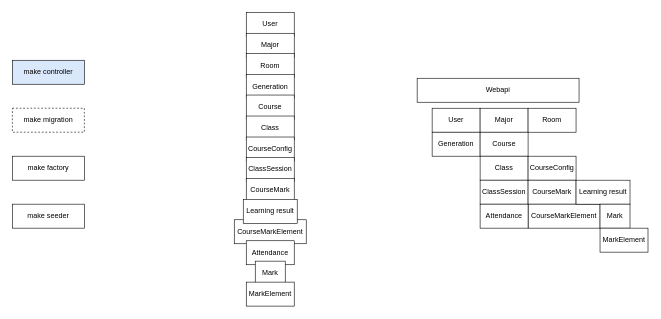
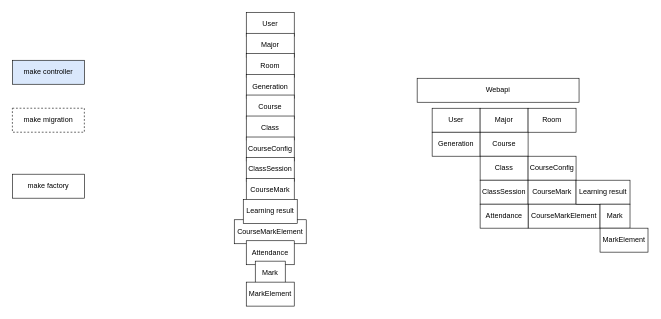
node "make factory": moved (48, 168) -> (48, 186)
node "make seeder": removed
